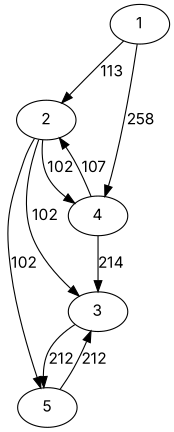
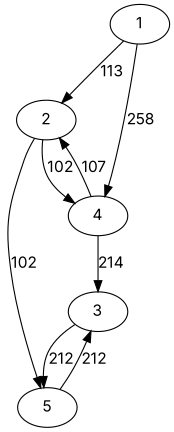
edge "2" -> "3": removed, label "102"
